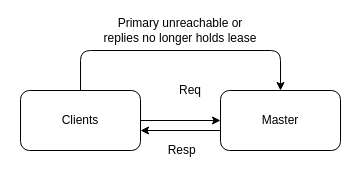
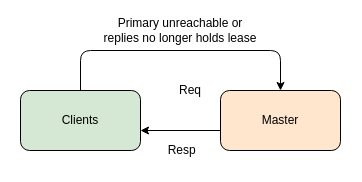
node "Clients": fillcolor #ffffff -> #d5e8d4
edge "Clients" -> "Master": removed
node "Master": fillcolor #ffffff -> #ffe6cc
